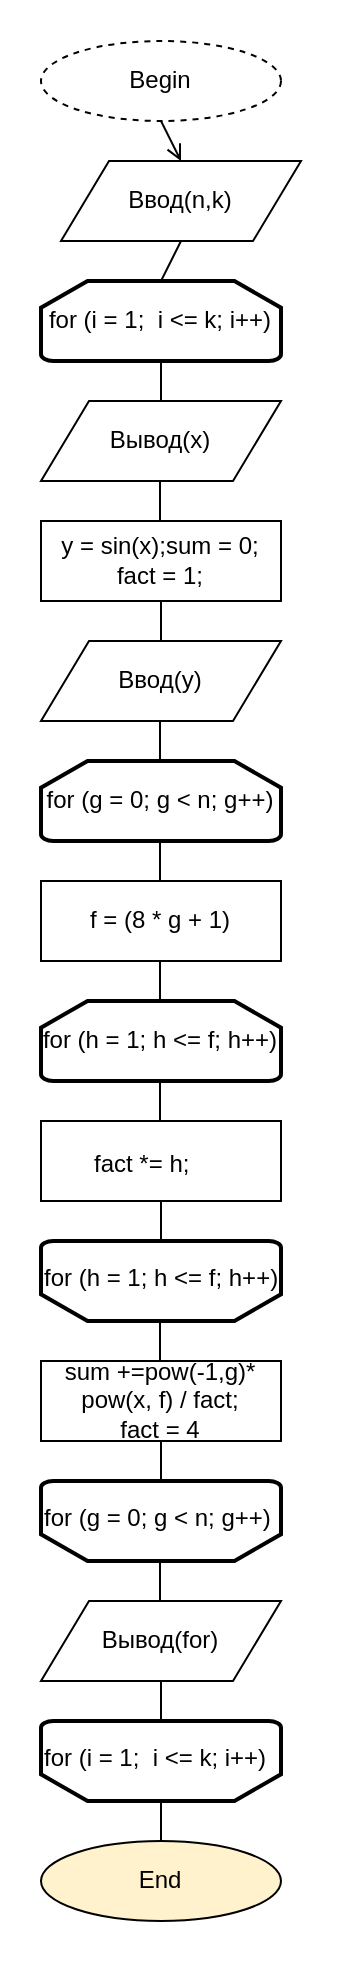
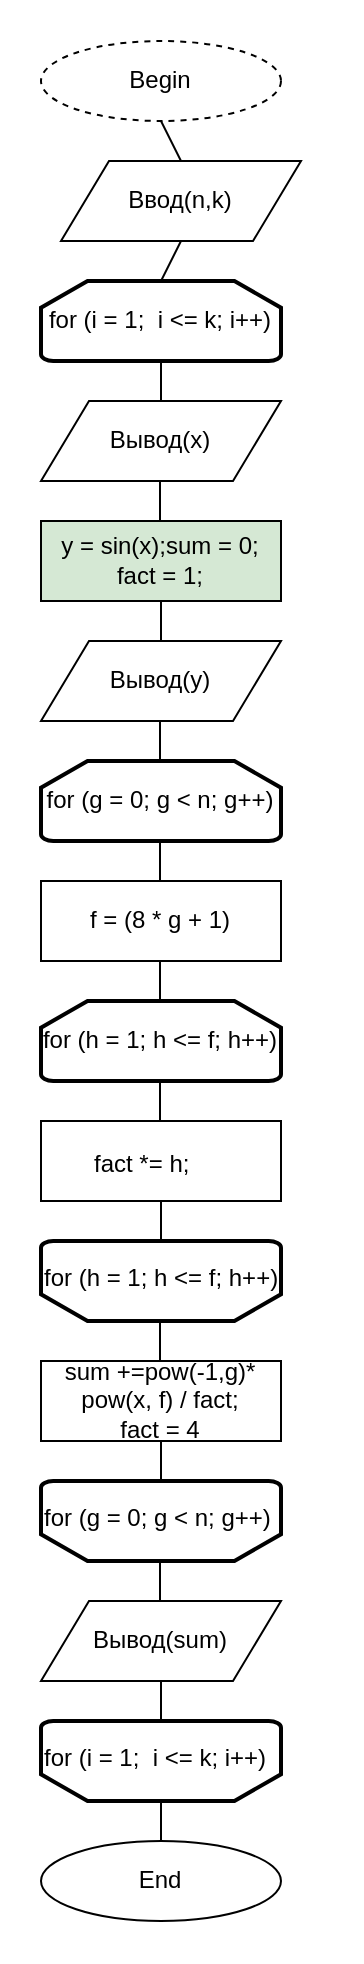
edge "Begin" -> "Ввод(n,k)": arrowhead open -> none
node "y = sin(x);sum = 0; fact = 1;": fillcolor #ffffff -> #d5e8d4
node "Ввод(y)": label "Ввод(y)" -> "Вывод(y)"
node "Вывод(for)": label "Вывод(for)" -> "Вывод(sum)"
node "End": fillcolor #fff2cc -> #ffffff
